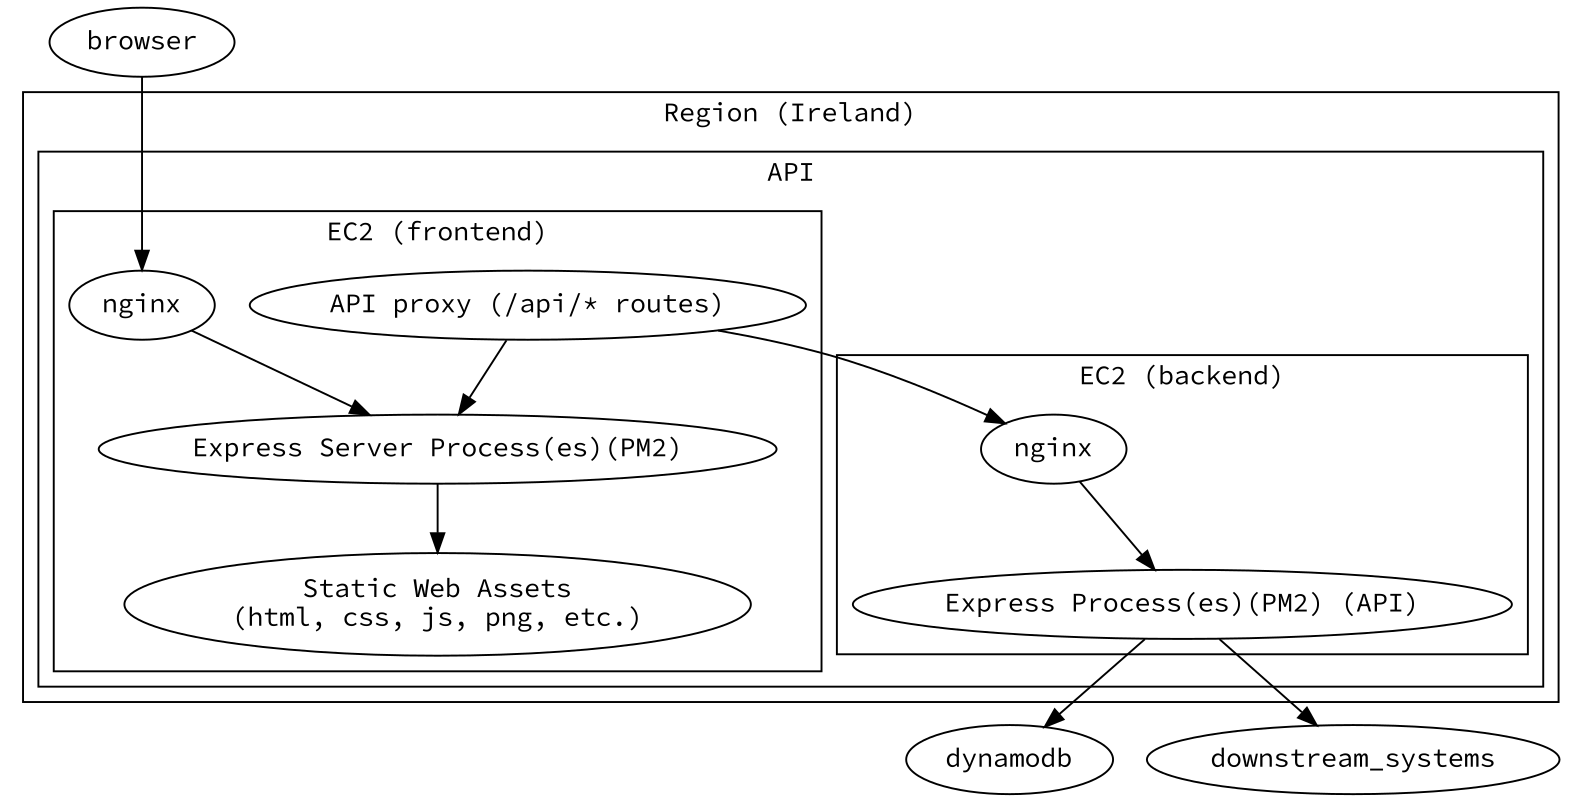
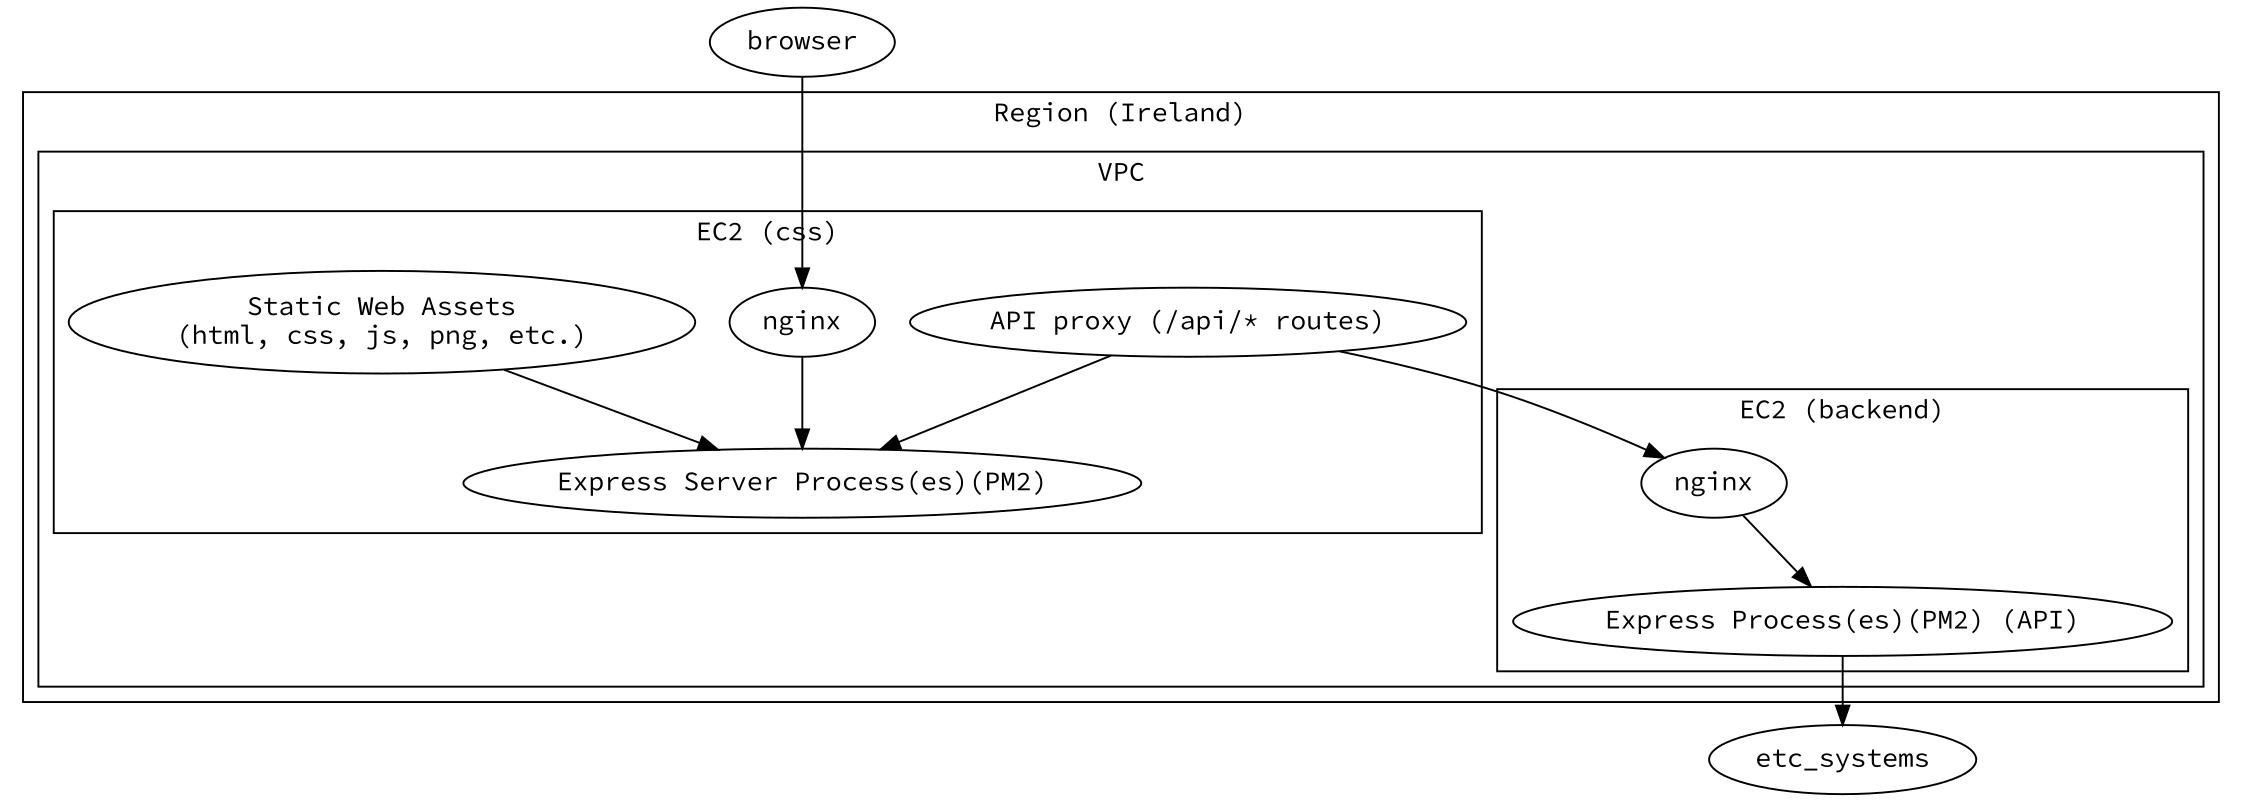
cluster "API": label "API" -> "VPC"
cluster "EC2 (frontend)": label "EC2 (frontend)" -> "EC2 (css)"
edge "Express Server Process(es)(PM2)" -> "Static Web Assets (html, css, js, png, etc.)": reversed
node "dynamodb": removed
node "downstream_systems": label "downstream_systems" -> "etc_systems"
